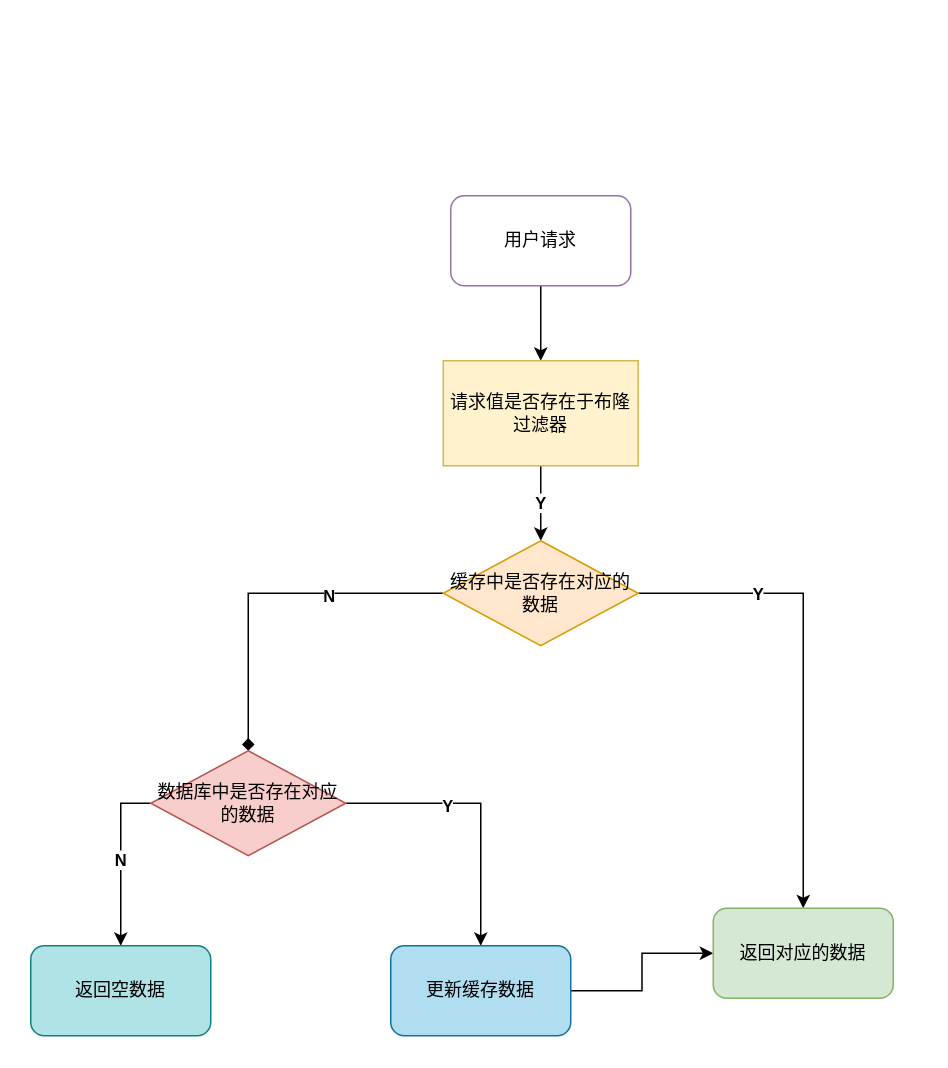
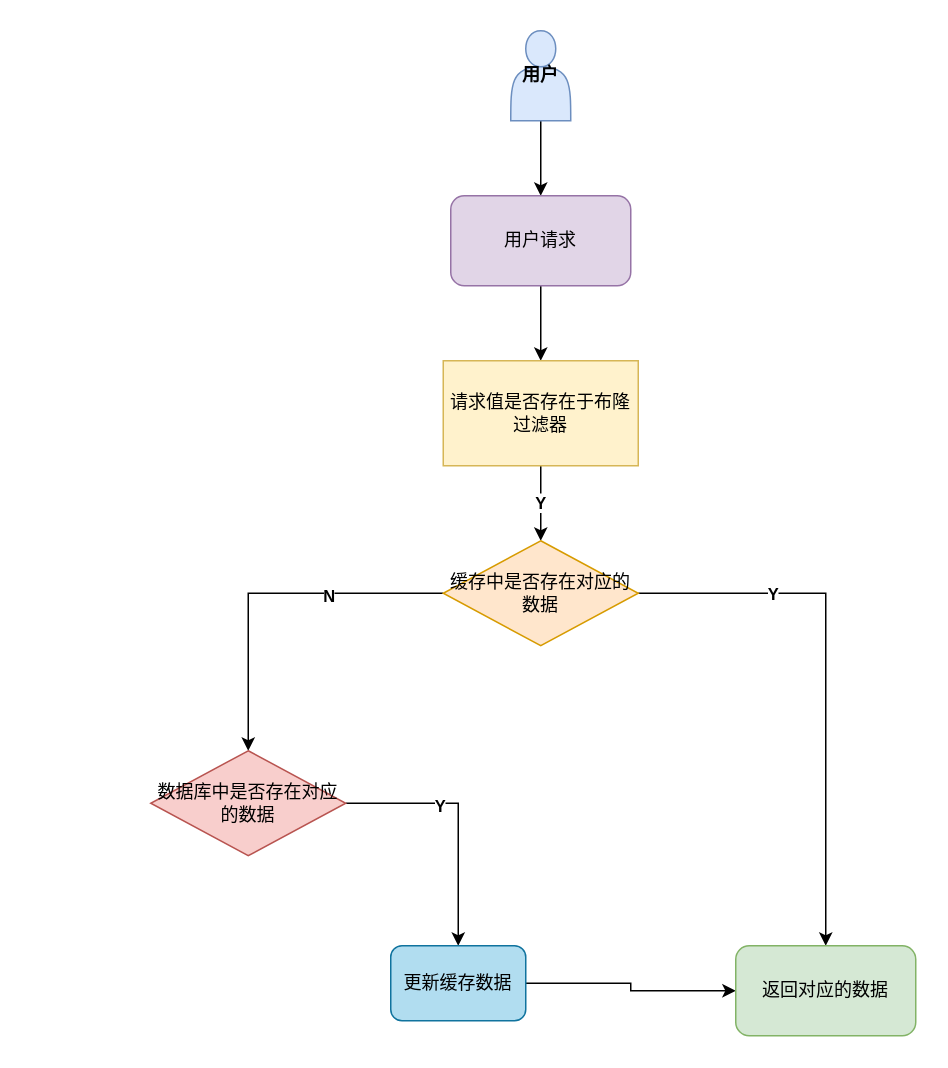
node "用户": added
edge "用户" -> "用户请求": added
node "用户请求": fillcolor #ffffff -> #e1d5e7
edge "缓存中是否存在对应的数据" -> "数据库中是否存在对应的数据": arrowhead diamond -> classic
edge "数据库中是否存在对应的数据" -> "返回空数据": removed, label "N"
node "返回对应的数据": moved (803, 953) -> (826, 991)
node "返回空数据": removed
node "更新缓存数据": size 180x90 -> 135x75
